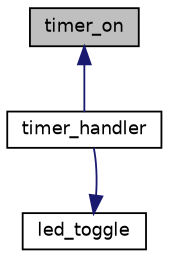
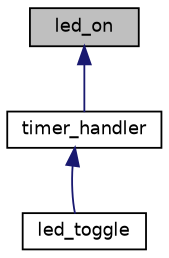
node "timer_on": label "timer_on" -> "led_on"
edge "timer_handler" -> "led_toggle": reversed
